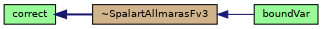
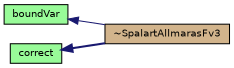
edge "boundVar" -> "~SpalartAllmarasFv3": reversed
